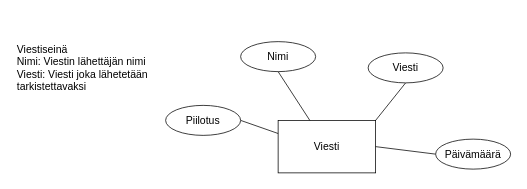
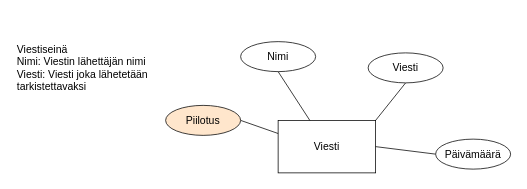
node "Piilotus": fillcolor #ffffff -> #ffe6cc
